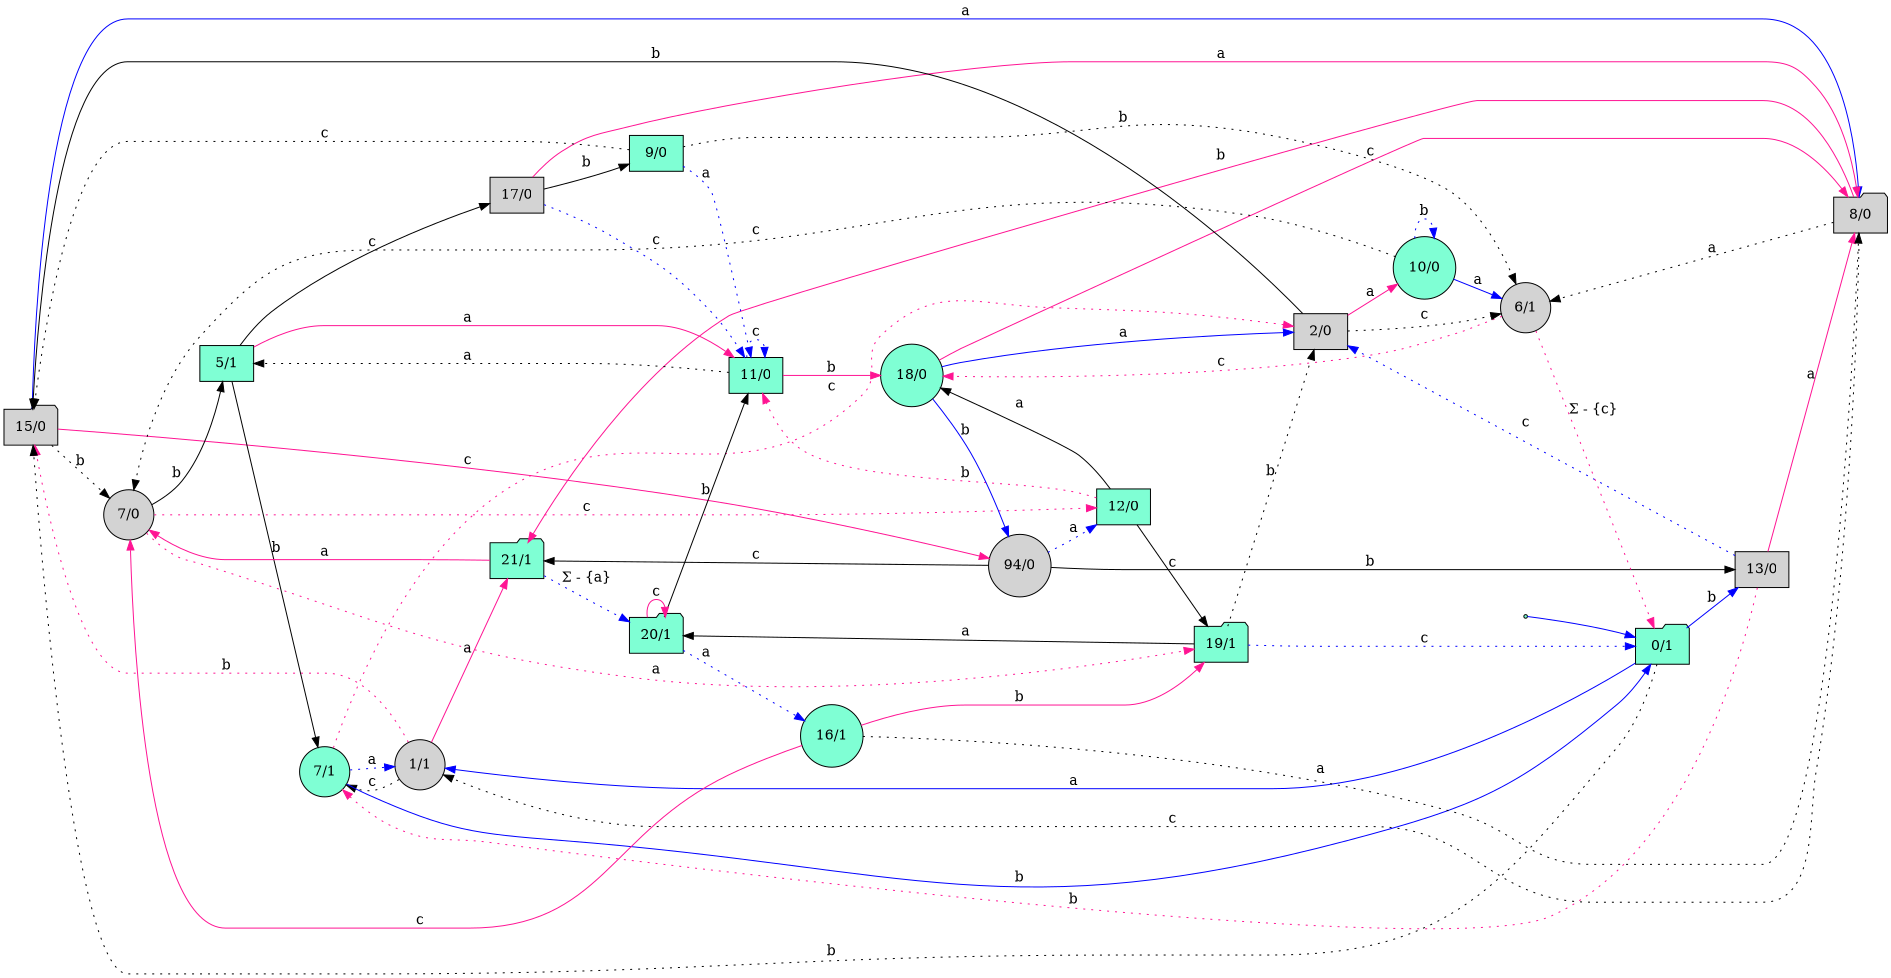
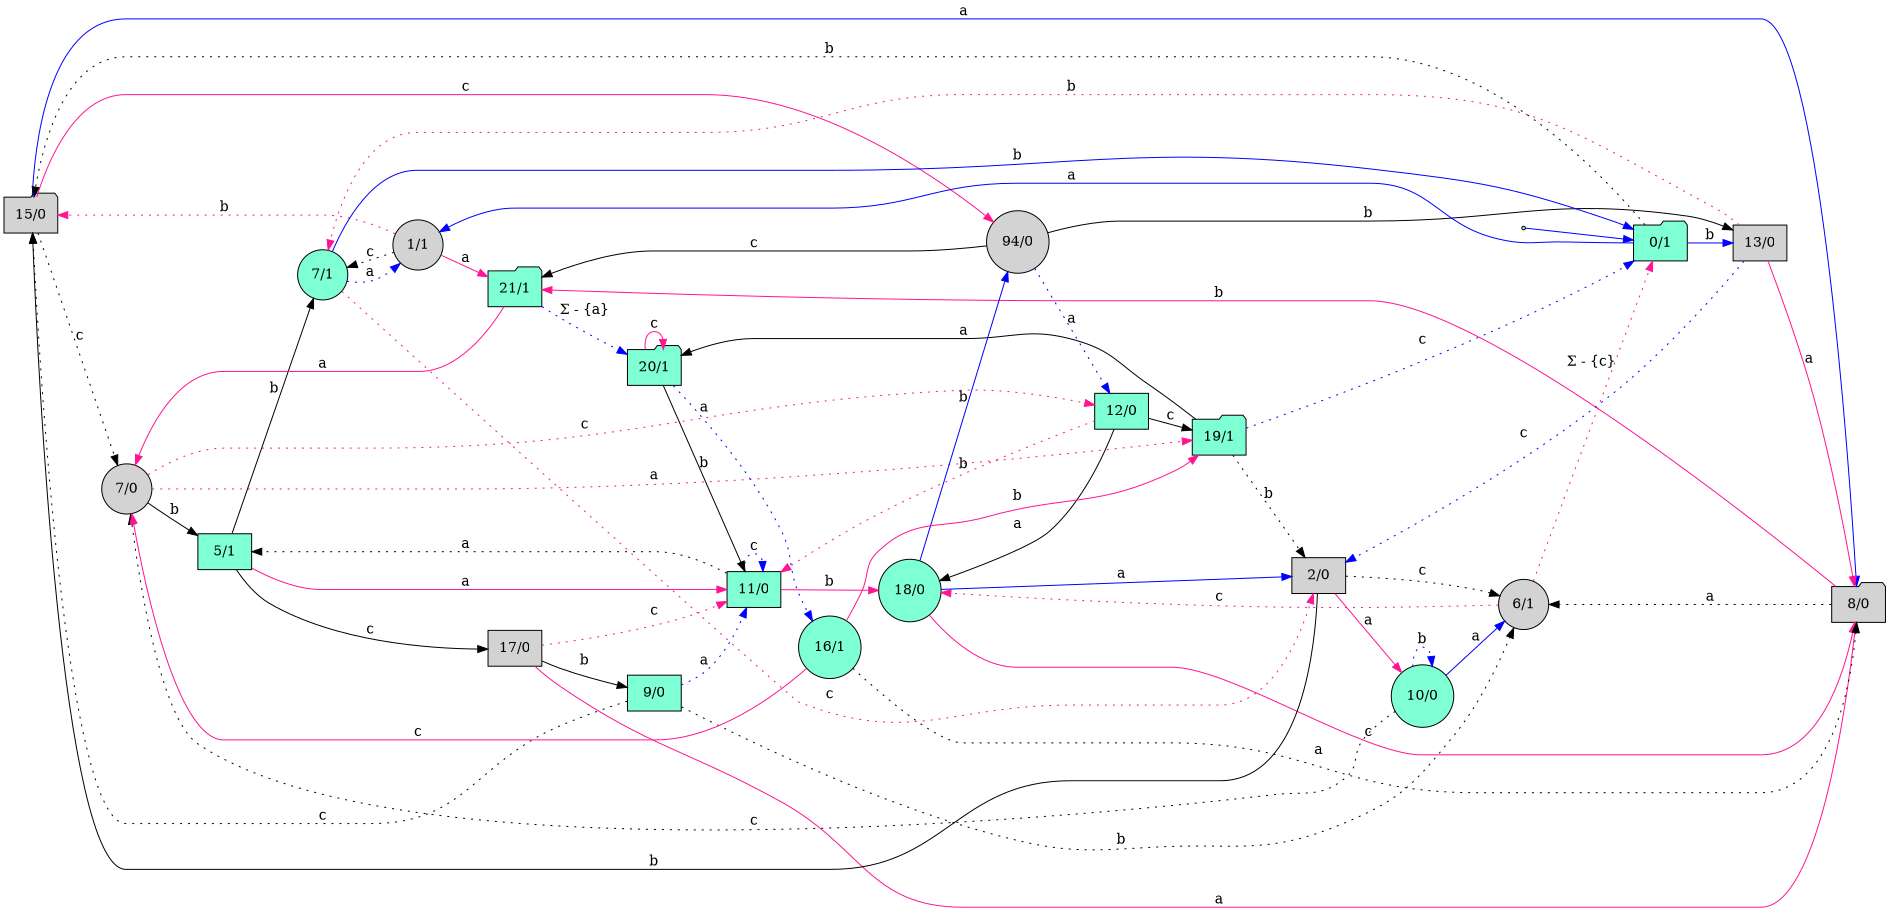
edge "17/0" -> "11/0": color blue -> deeppink
edge "15/0" -> "7/0": label "b" -> "c"
edge "8/0" -> "1/1": removed, label "c"
